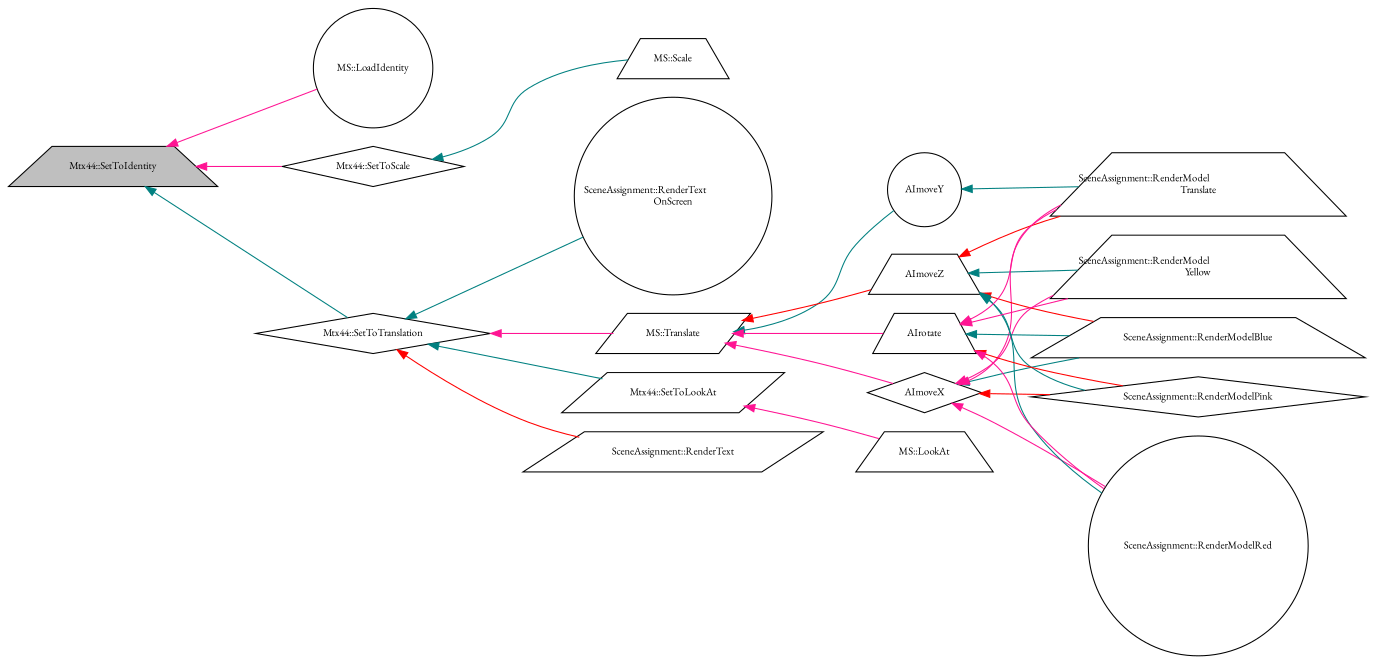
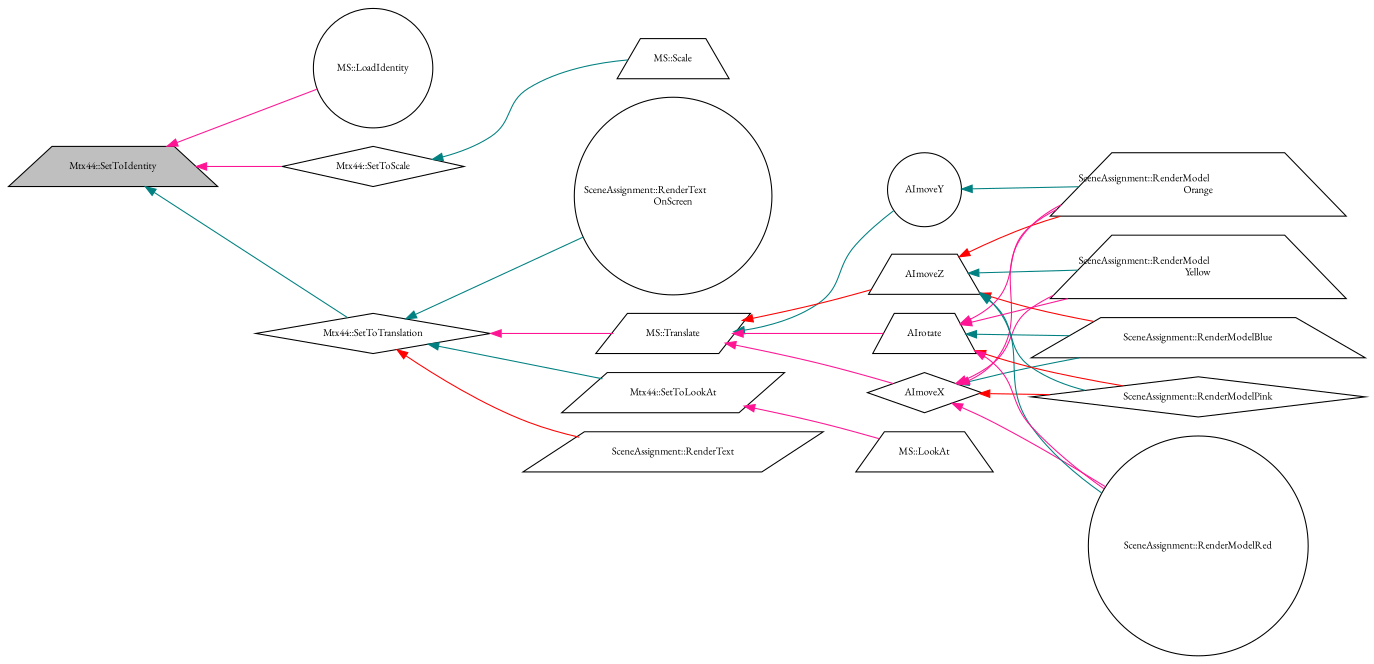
node "SceneAssignment::RenderModel Translate": label "SceneAssignment::RenderModel Translate" -> "SceneAssignment::RenderModel Orange"
